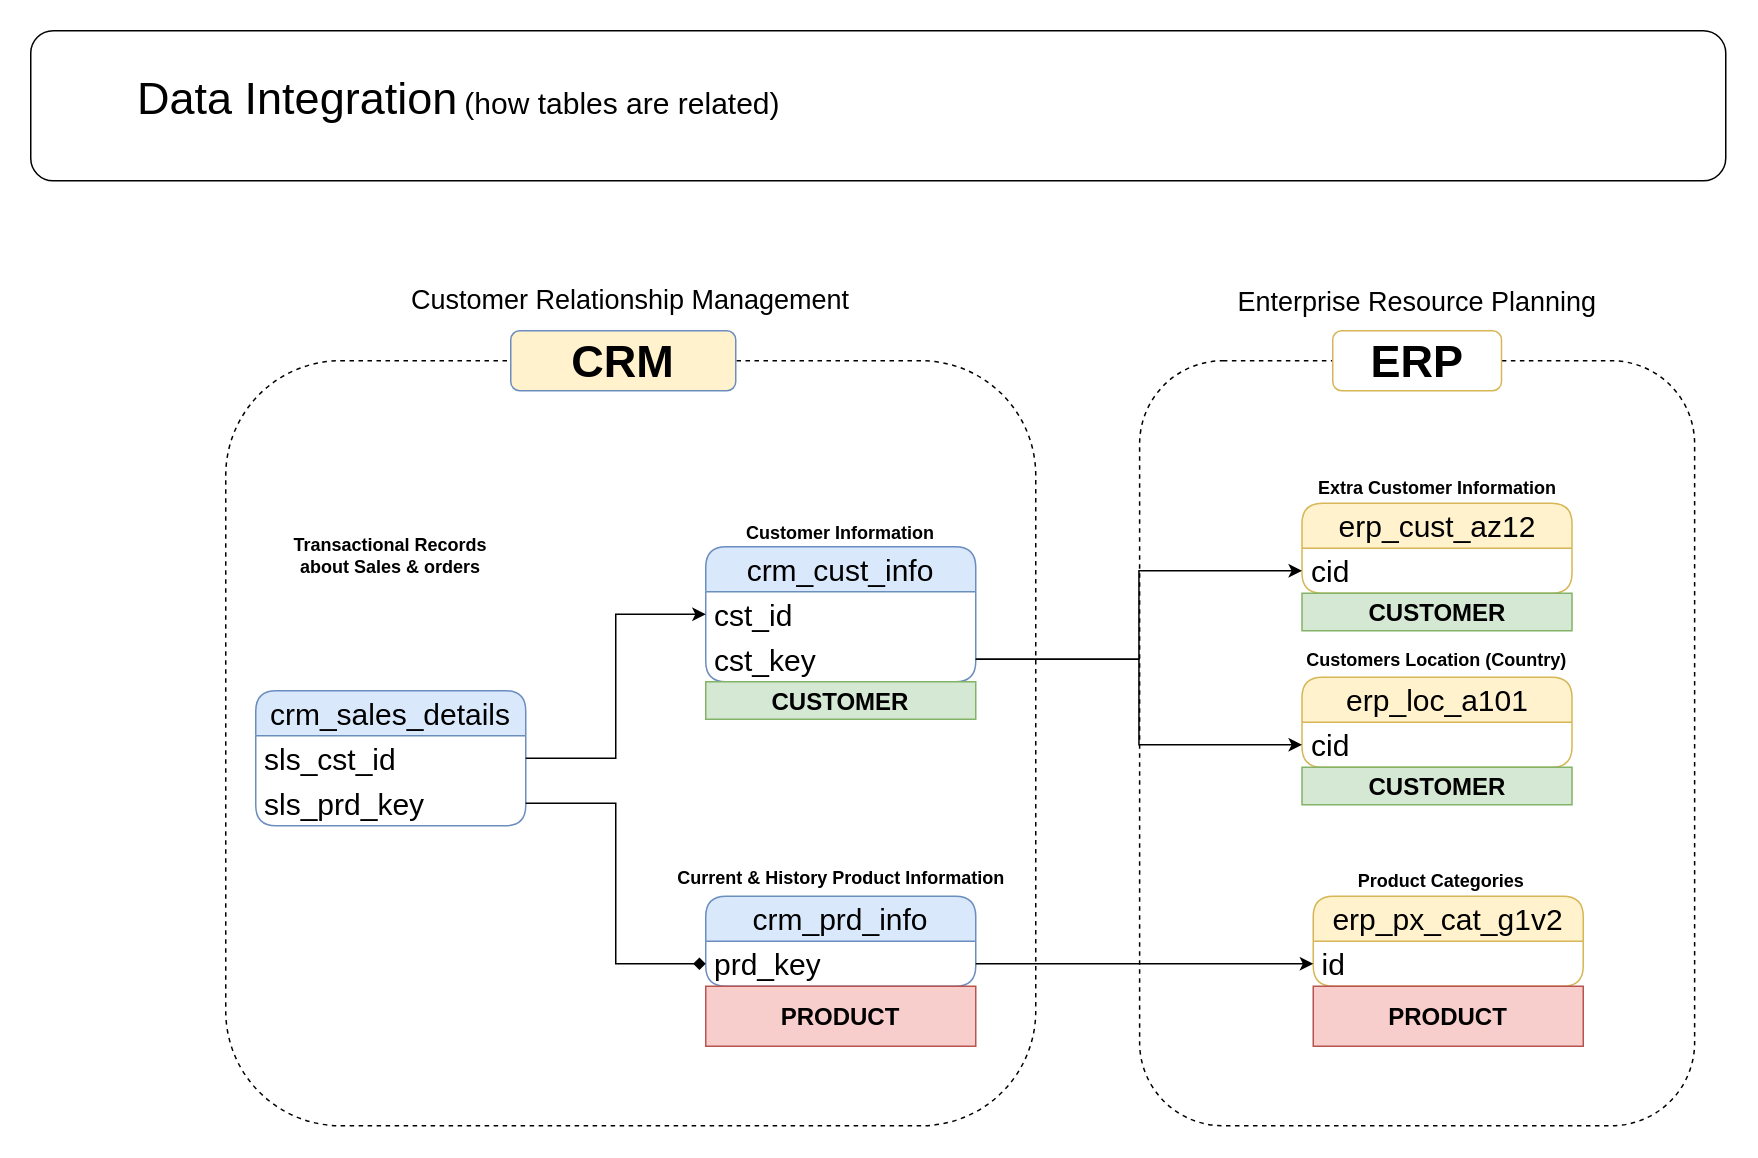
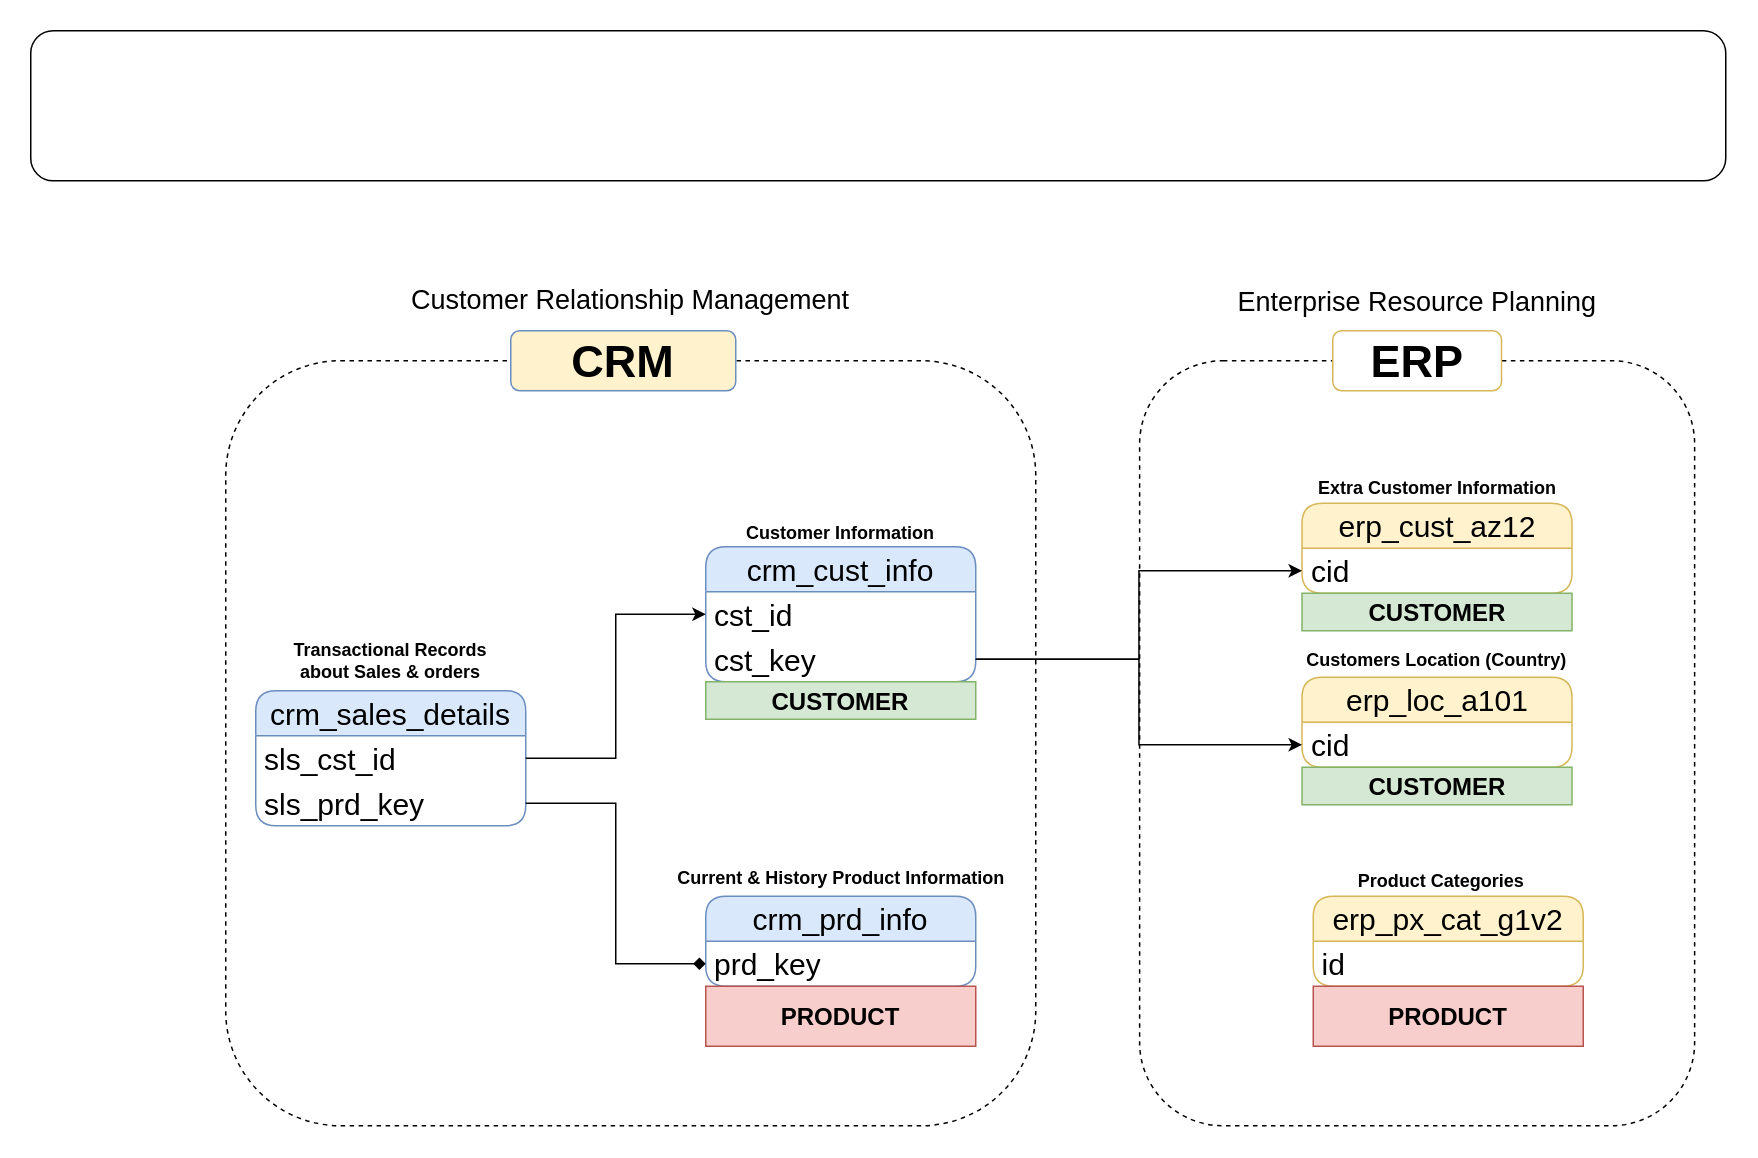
node "Data Integration (how tables are related)": removed
node "Transactional Records about Sales & orders": moved (391, 556) -> (391, 661)
edge "prd_key" -> "id": removed
